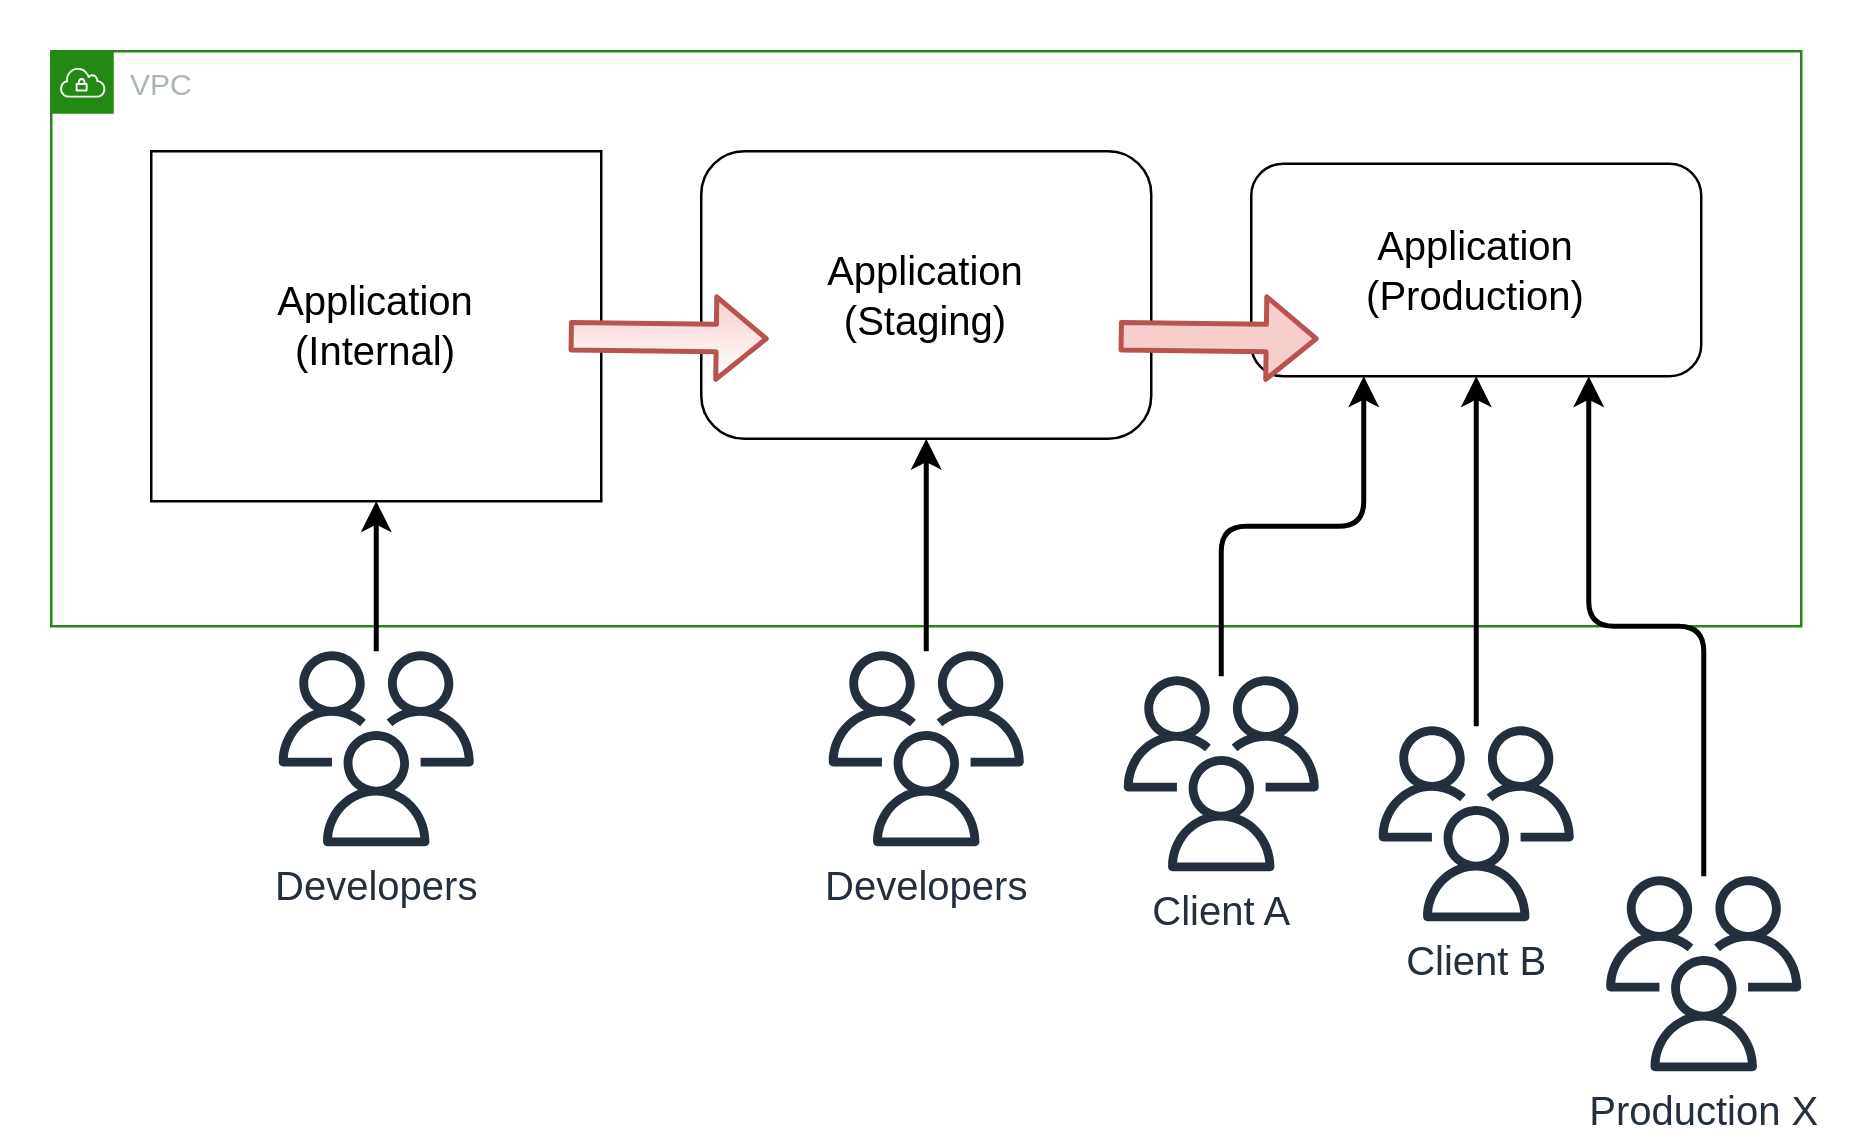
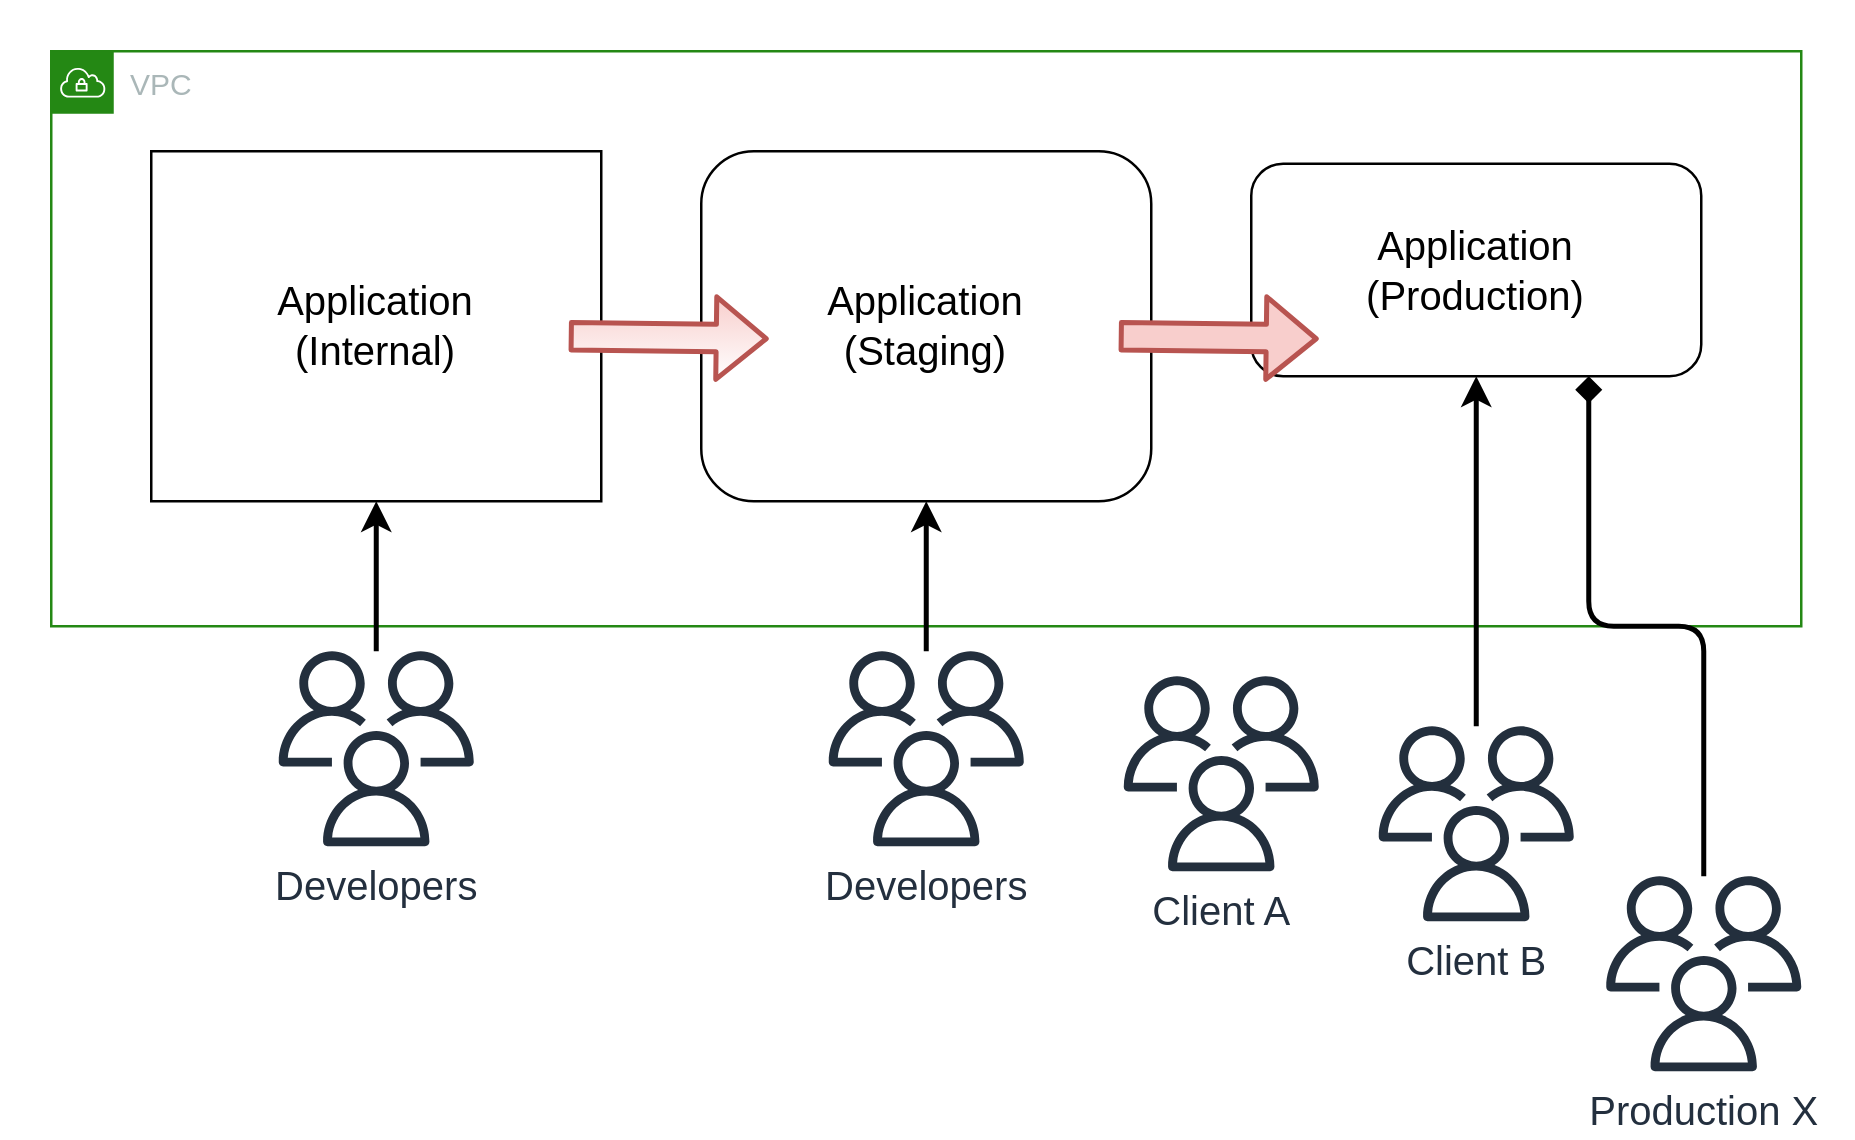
node "Application (Staging)": size 450x288 -> 450x350
edge "Production X" -> "Application (Production)": arrowhead classic -> diamond
edge "Client A" -> "Application (Production)": removed
